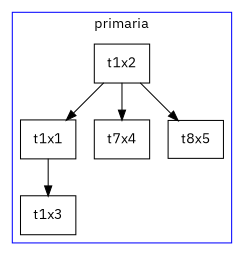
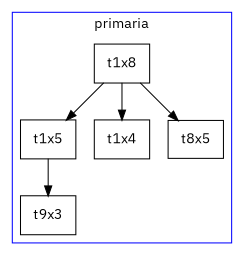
node "t1x2": label "t1x2" -> "t1x8"
node "t1x1": label "t1x1" -> "t1x5"
node "t7x4": label "t7x4" -> "t1x4"
node "t1x3": label "t1x3" -> "t9x3"
